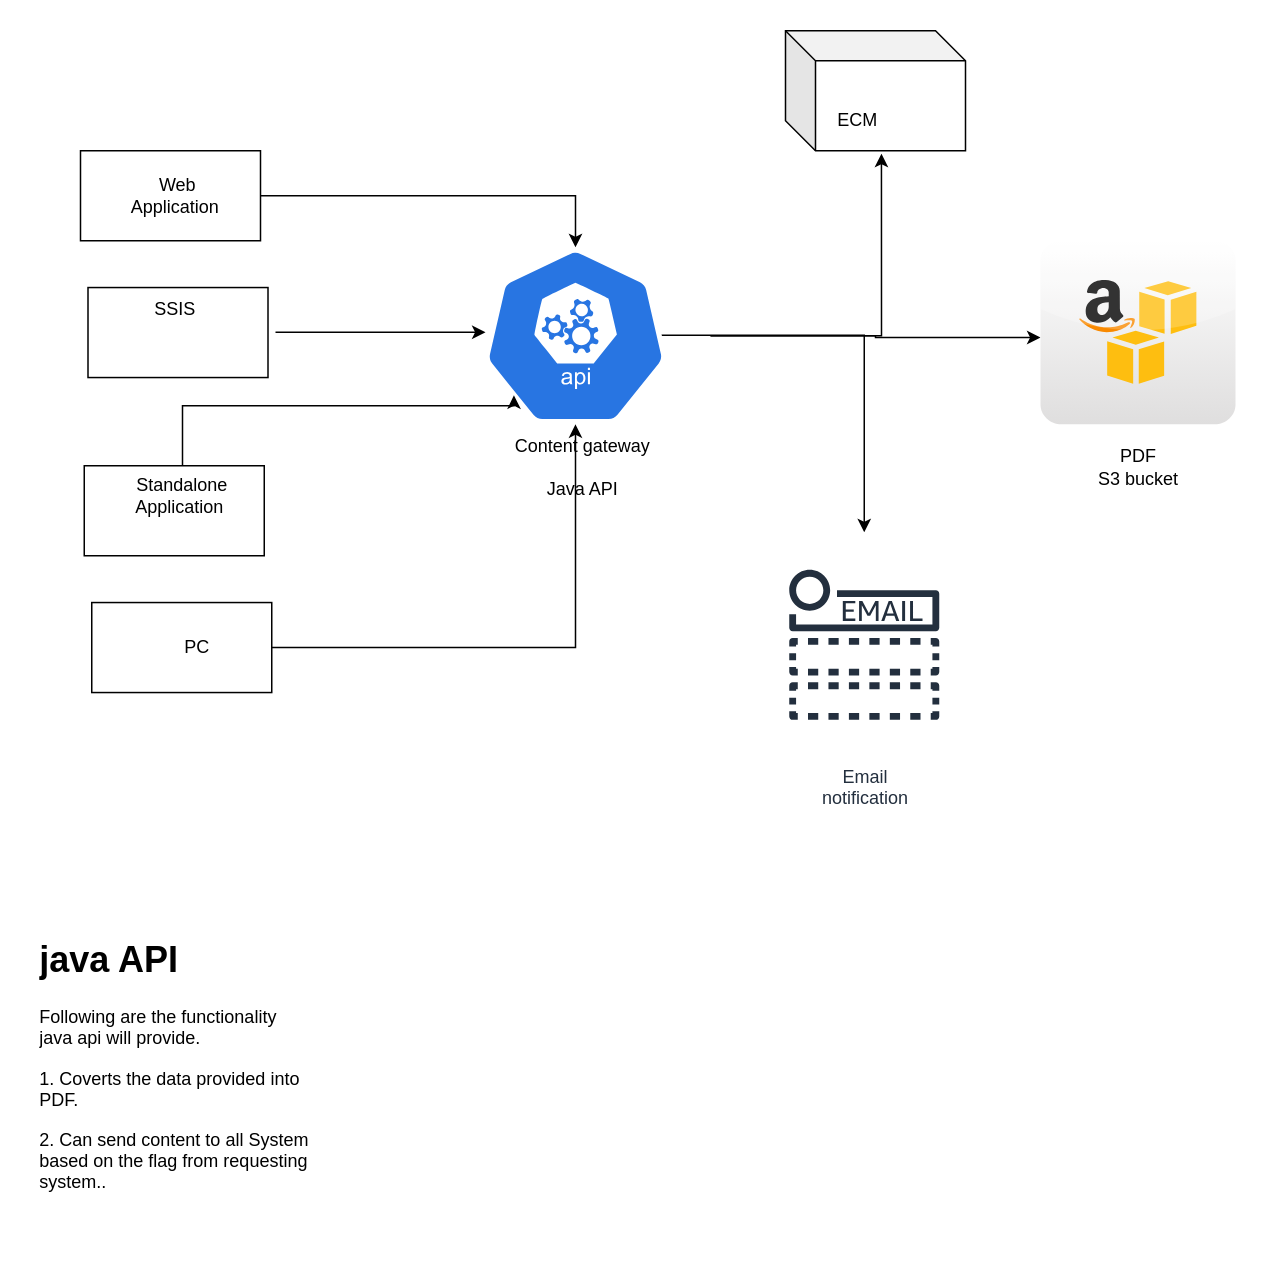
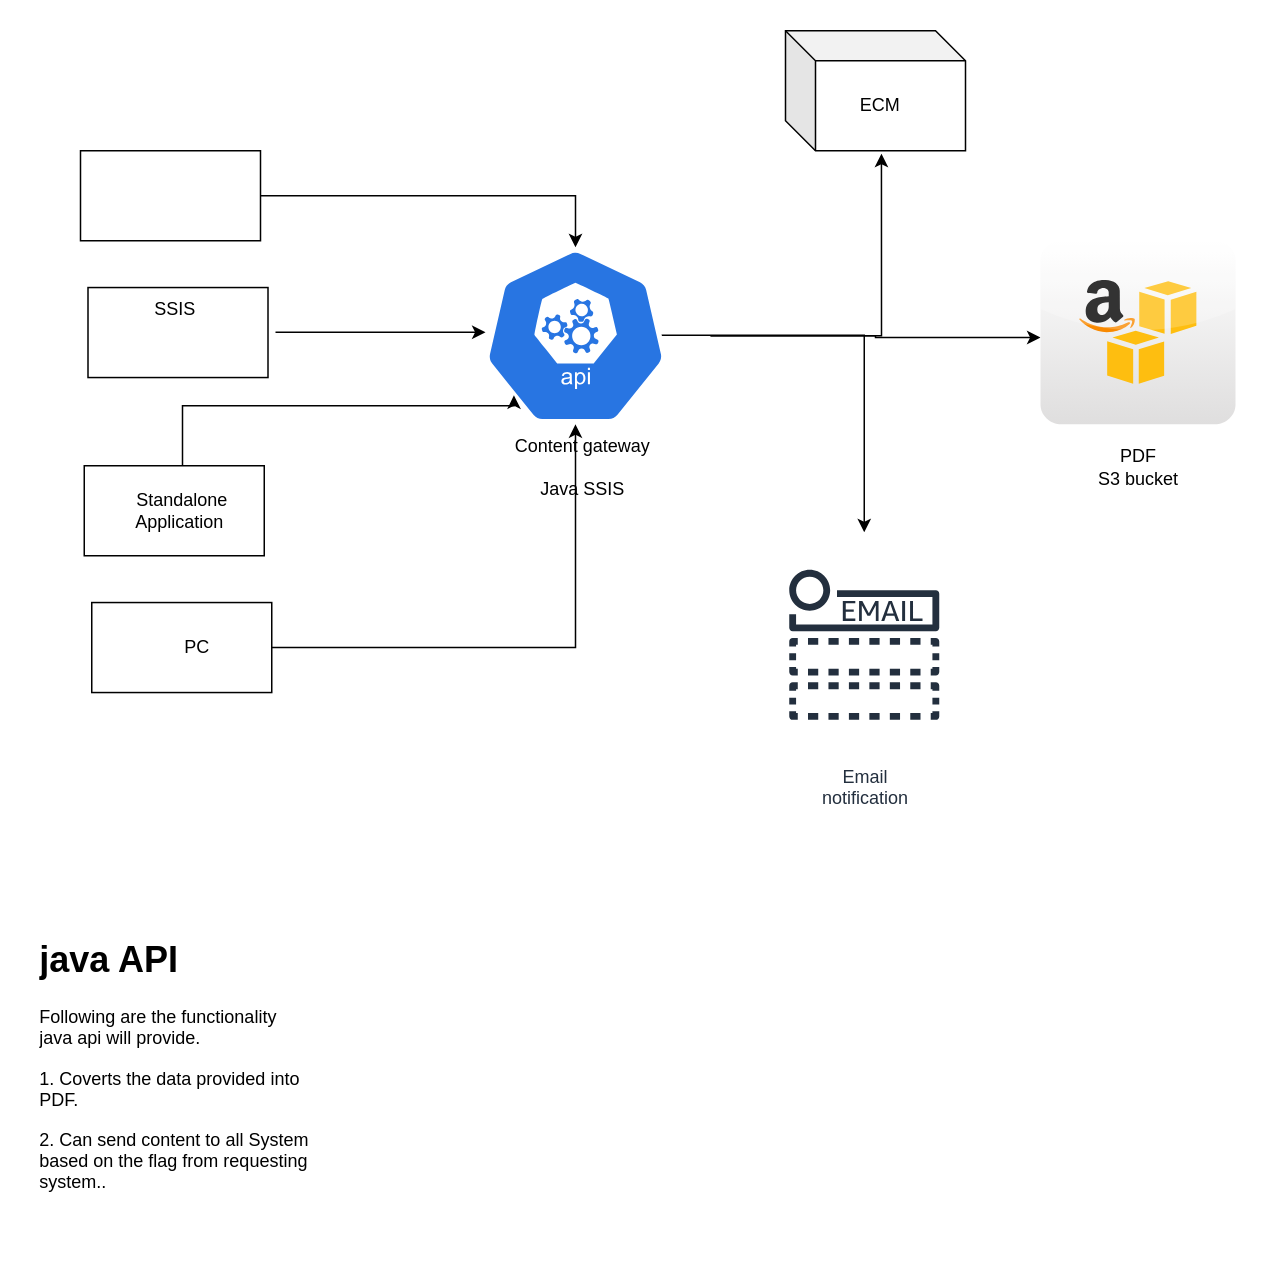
node "ECM": moved (860, 121) -> (883, 106)
node "Web Application": removed
node "Content gateway Java API": label "Content gateway Java API" -> "Content gateway Java SSIS"
node "Standalone Application": moved (182, 496) -> (182, 511)
